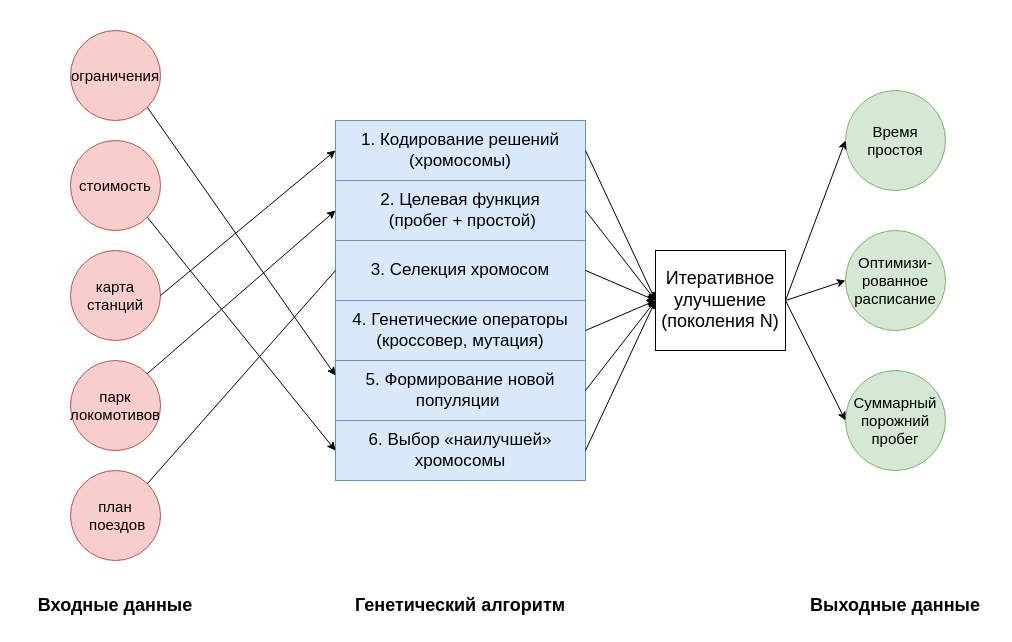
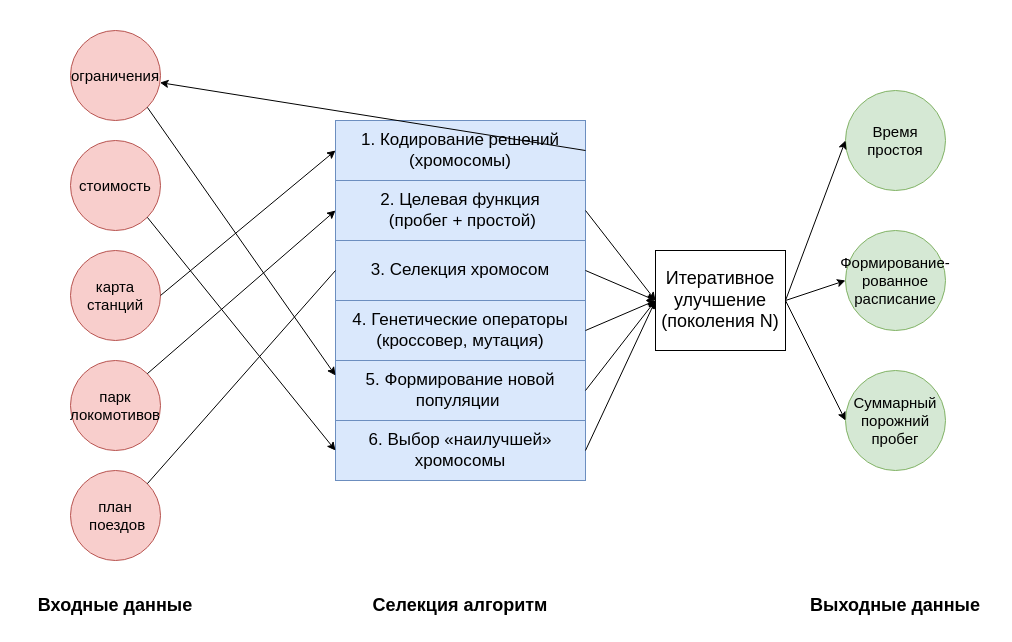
edge "1. Кодирование решений (хромосомы)" -> "Итеративное улучшение (поколения N)": now "1. Кодирование решений (хромосомы)" -> "ограничения"
node "Оптимизи-рованное расписание": label "Оптимизи-рованное расписание" -> "Формирование-рованное расписание"
node "Генетический алгоритм": label "Генетический алгоритм" -> "Селекция алгоритм"
